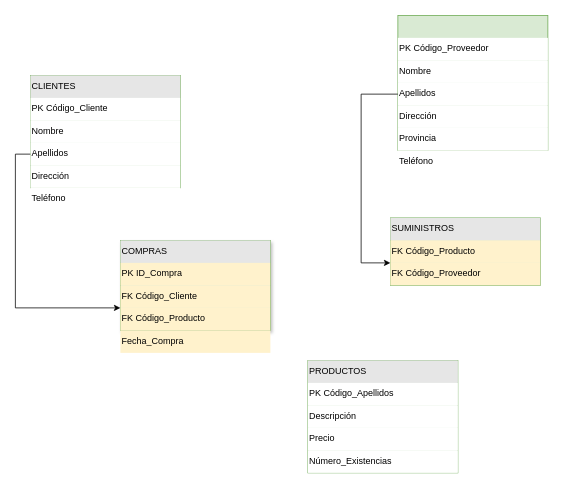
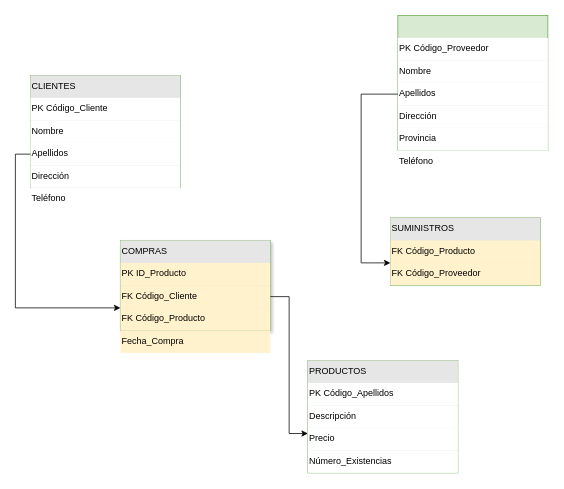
node "PK ID_Compra": label "PK ID_Compra" -> "PK ID_Producto"
edge "FK Código_Cliente" -> "Precio": added
